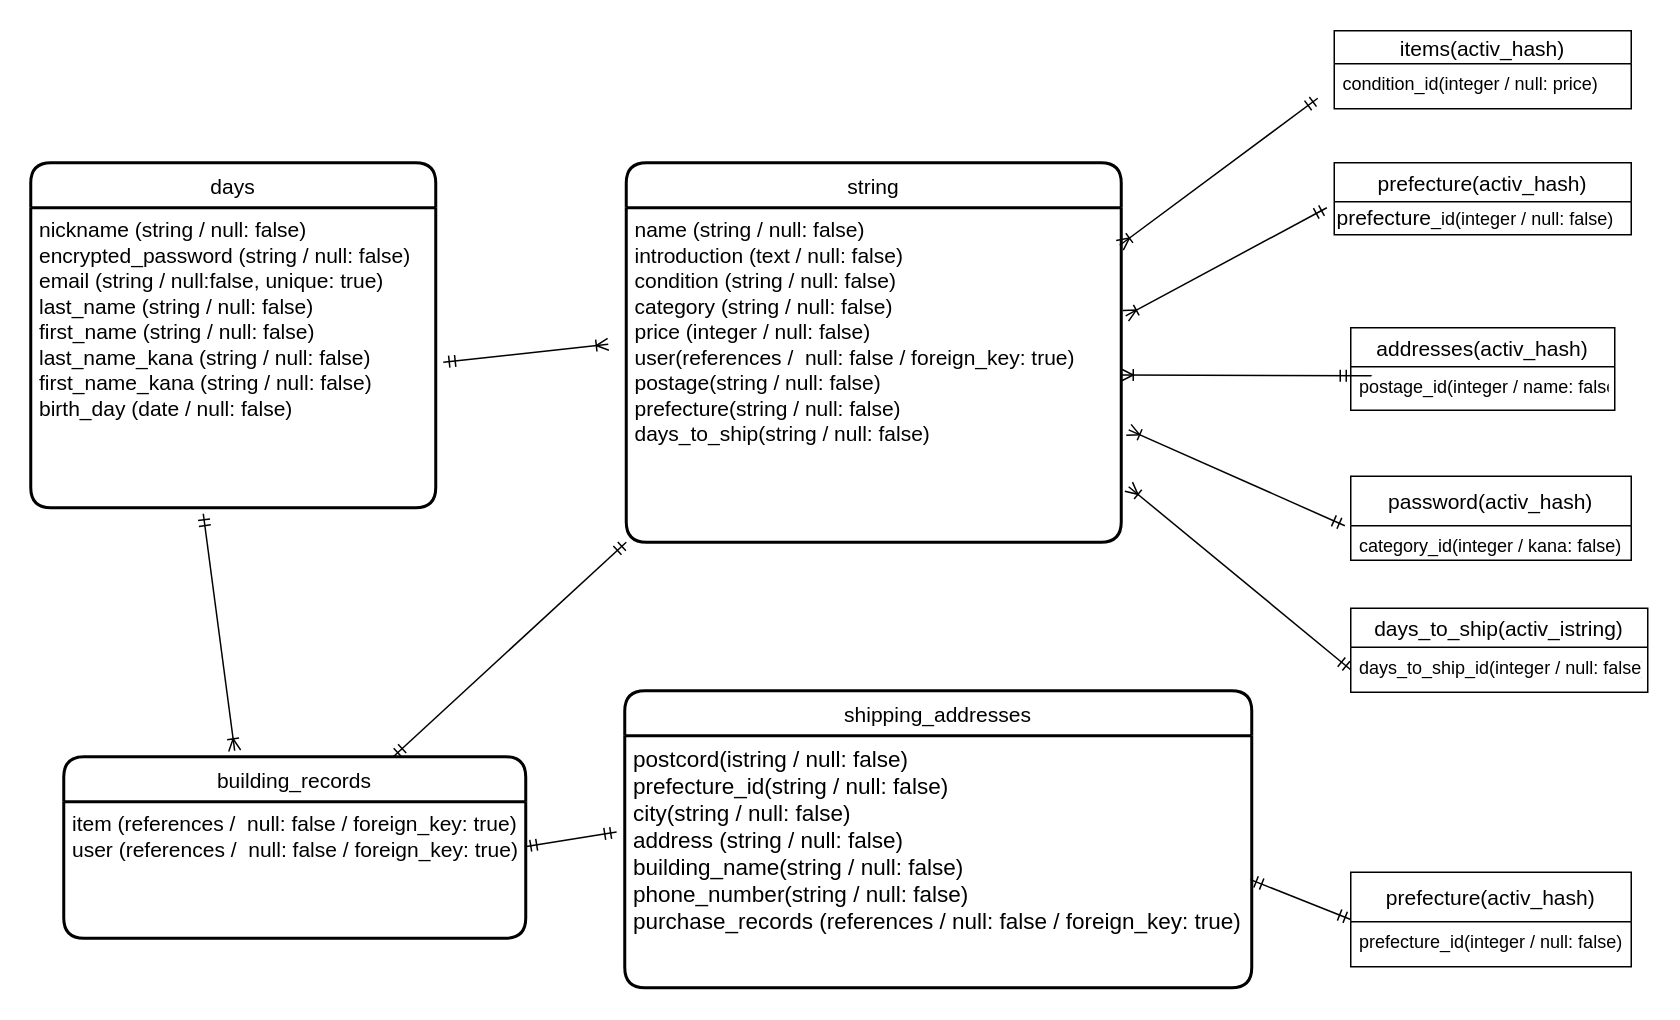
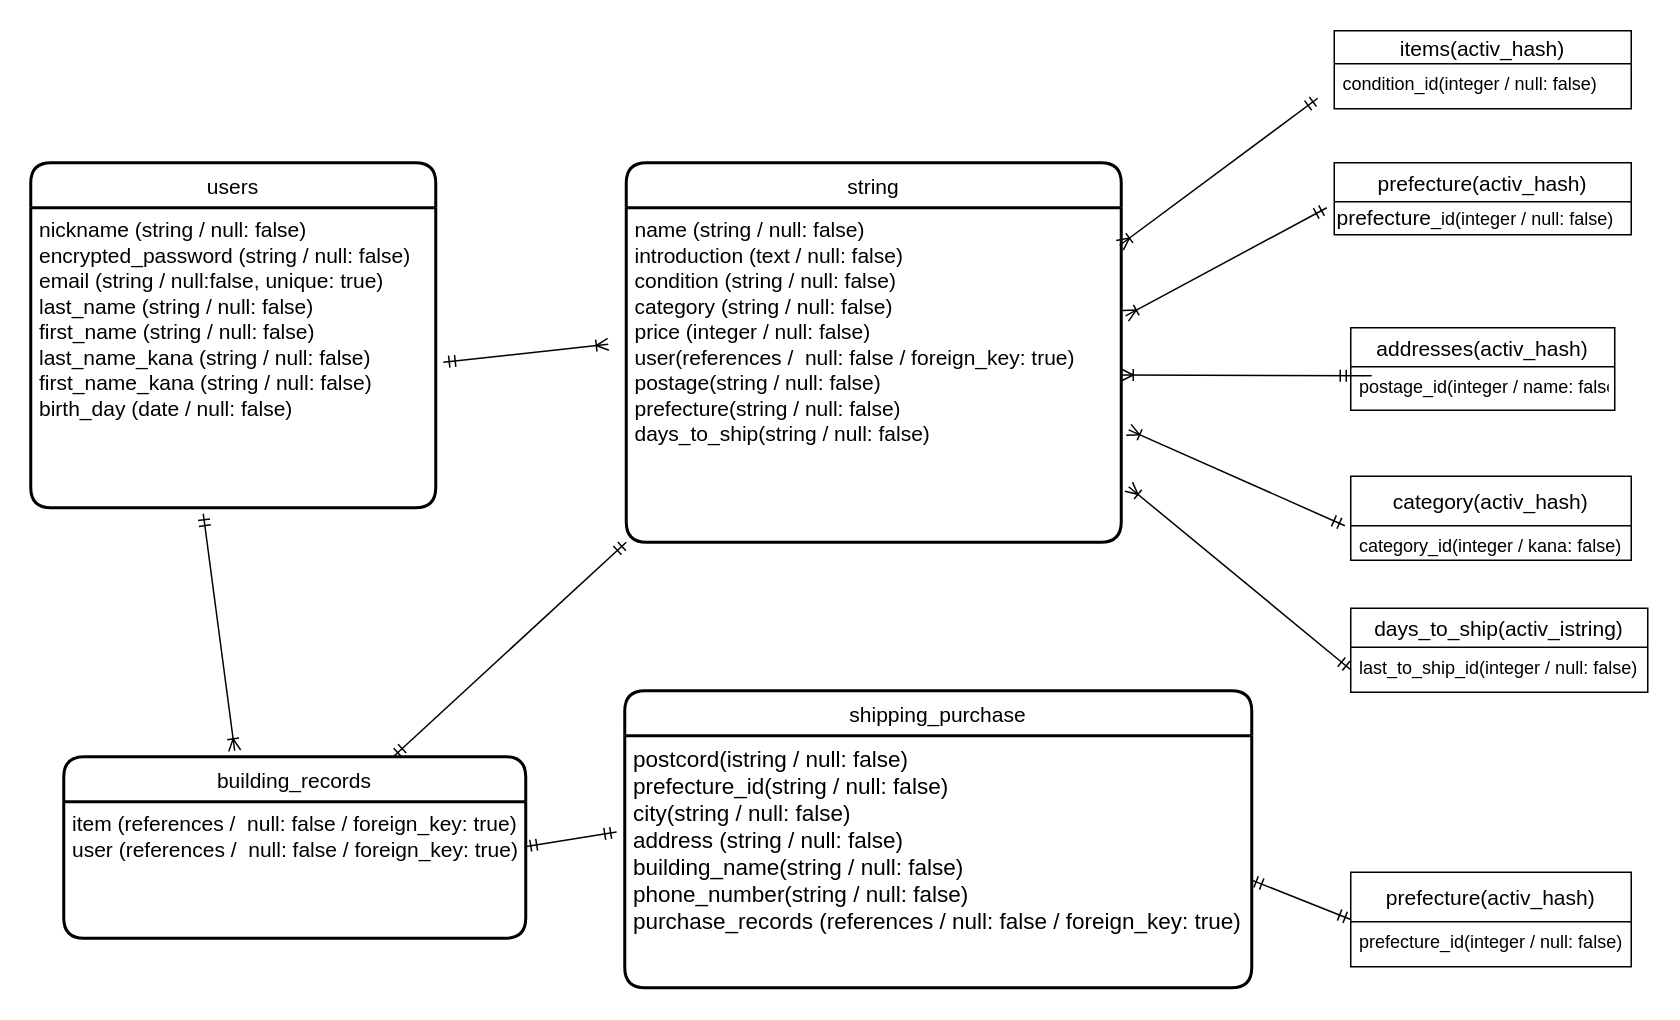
node "condition_id(integer / null: price)": label "condition_id(integer / null: price)" -> "condition_id(integer / null: false)"
node "days": label "days" -> "users"
node "password(activ_hash)": label "password(activ_hash)" -> "category(activ_hash)"
node "days_to_ship_id(integer / null: false)": label "days_to_ship_id(integer / null: false)" -> "last_to_ship_id(integer / null: false)"
node "shipping_addresses": label "shipping_addresses" -> "shipping_purchase"
